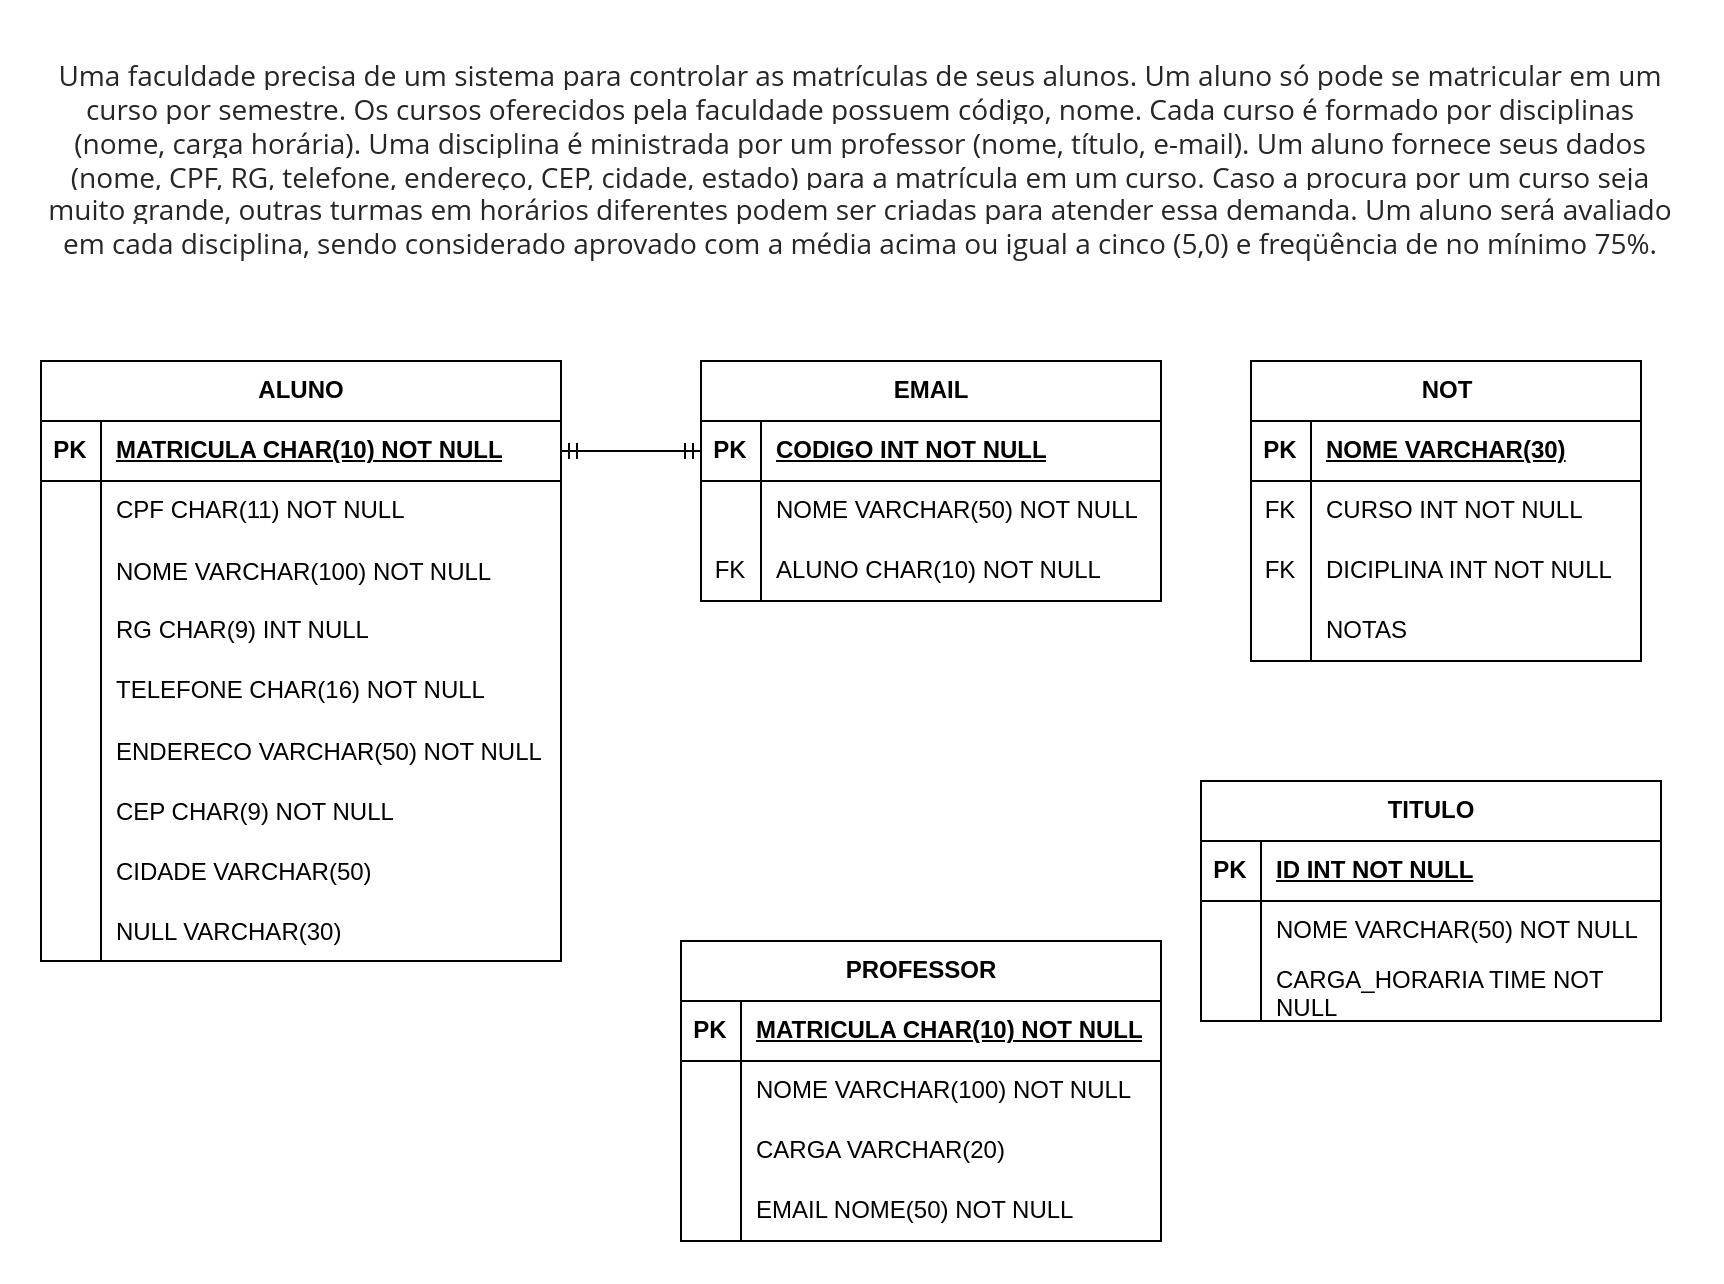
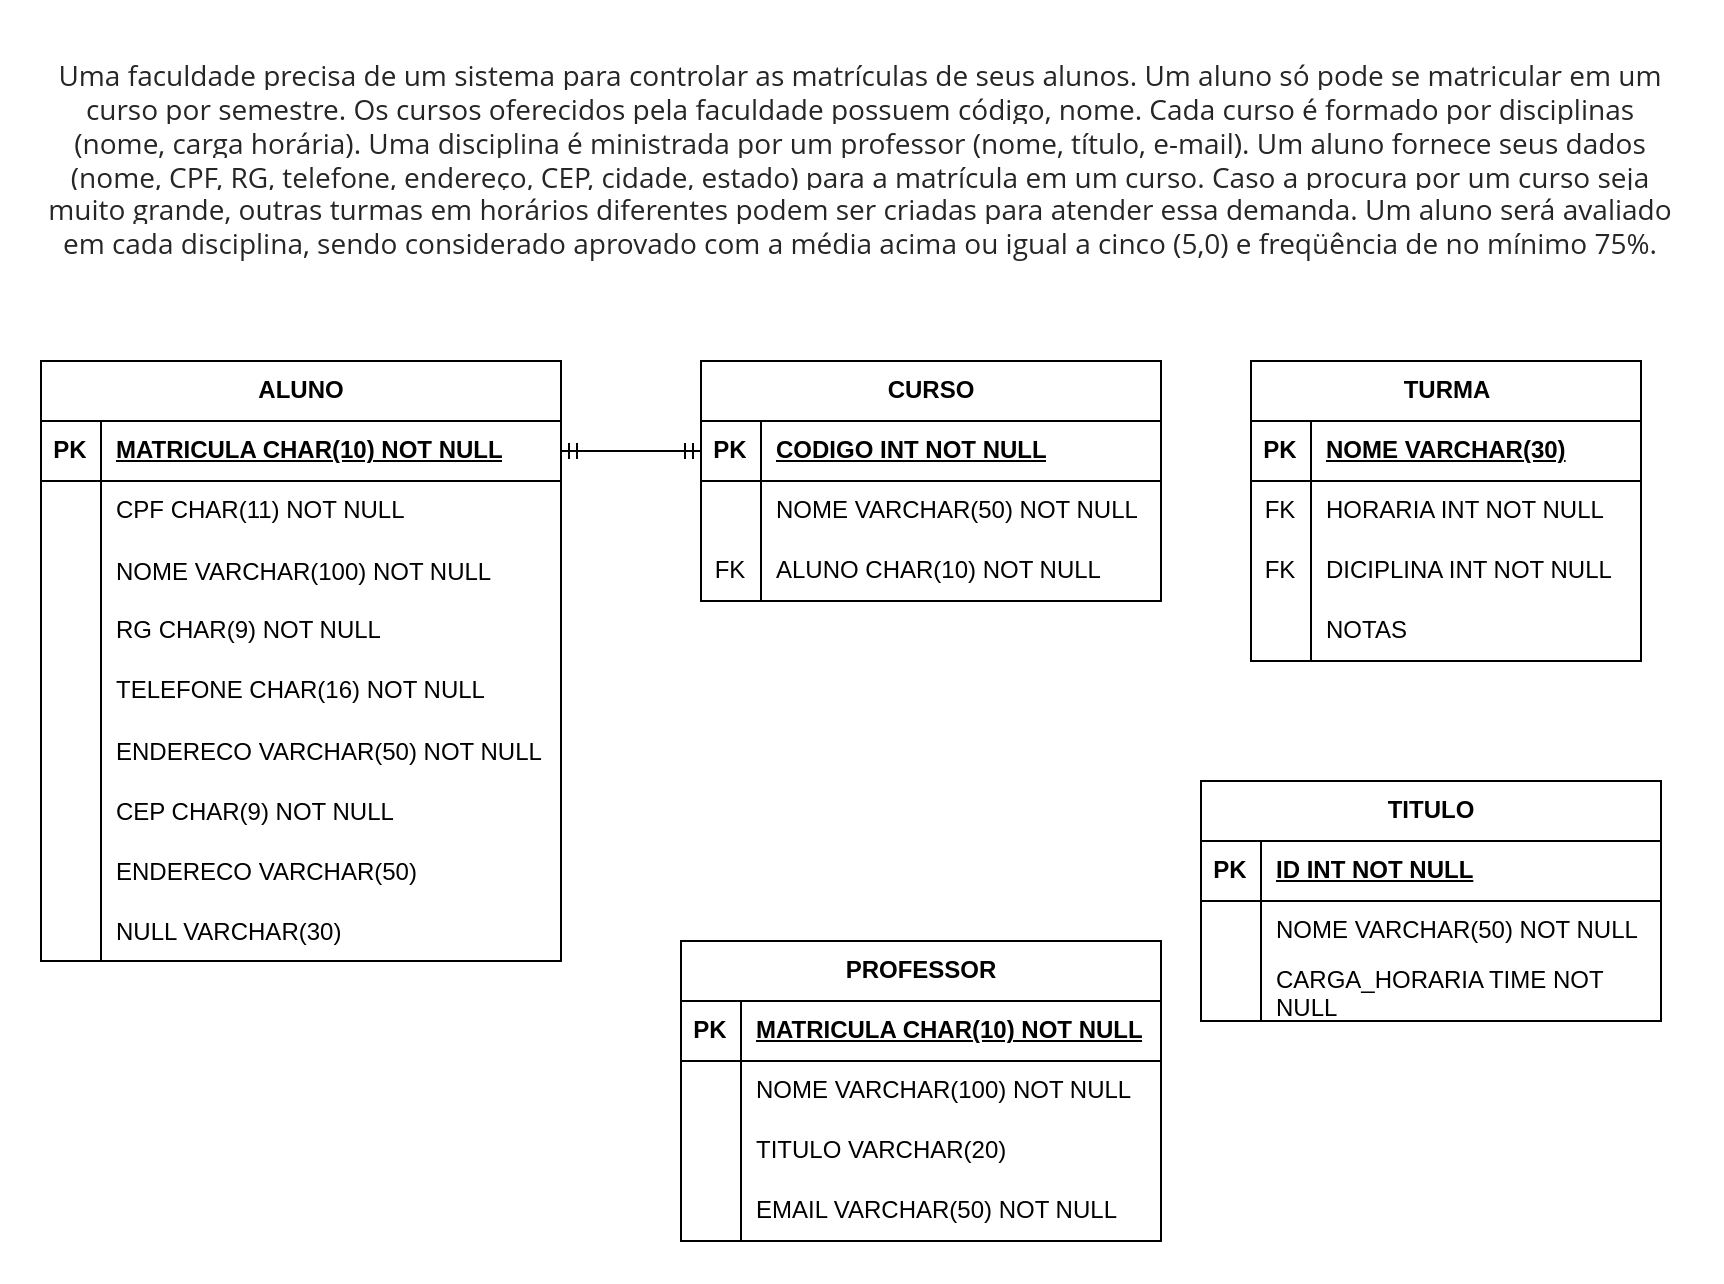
node "EMAIL": label "EMAIL" -> "CURSO"
node "NOT": label "NOT" -> "TURMA"
node "CURSO INT NOT NULL": label "CURSO INT NOT NULL" -> "HORARIA INT NOT NULL"
node "RG CHAR(9) INT NULL": label "RG CHAR(9) INT NULL" -> "RG CHAR(9) NOT NULL"
node "CIDADE VARCHAR(50)": label "CIDADE VARCHAR(50)" -> "ENDERECO VARCHAR(50)"
node "CARGA VARCHAR(20)": label "CARGA VARCHAR(20)" -> "TITULO VARCHAR(20)"
node "EMAIL NOME(50) NOT NULL": label "EMAIL NOME(50) NOT NULL" -> "EMAIL VARCHAR(50) NOT NULL"
